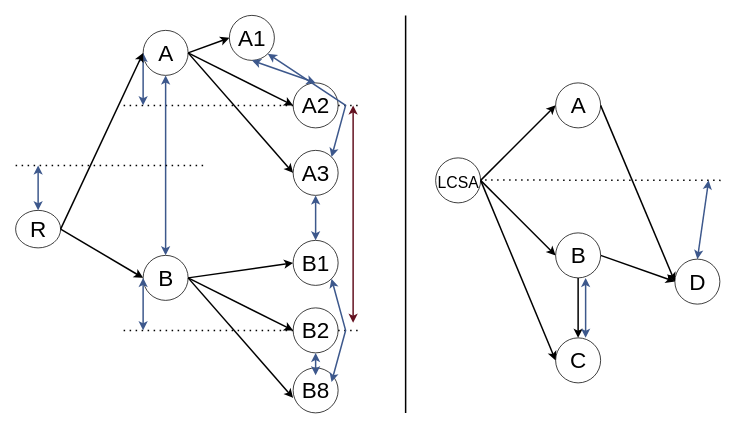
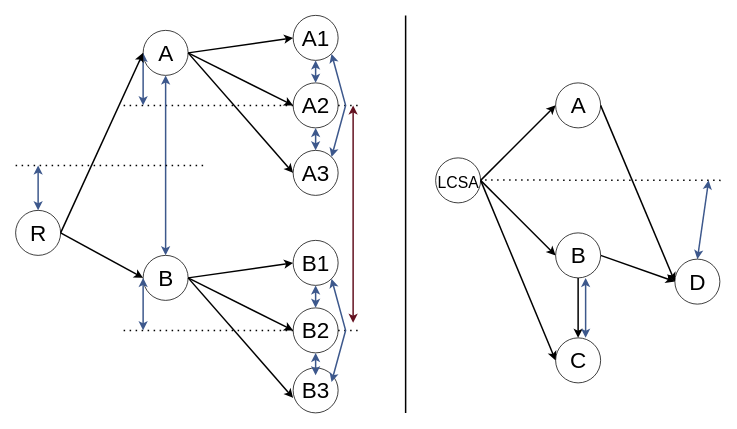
node "A1": moved (252, 38) -> (315, 38)
edge "A3" -- "B1": now "A3" -- "A2"
node "R": size 45x38 -> 45x45
edge "B1" -- "B2": added
node "B8": label "B8" -> "B3"
